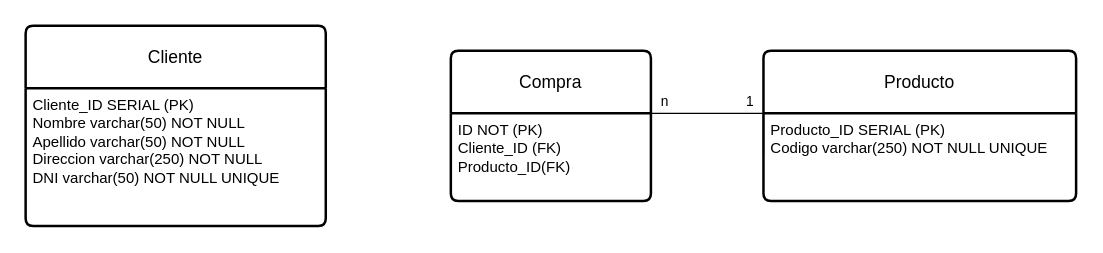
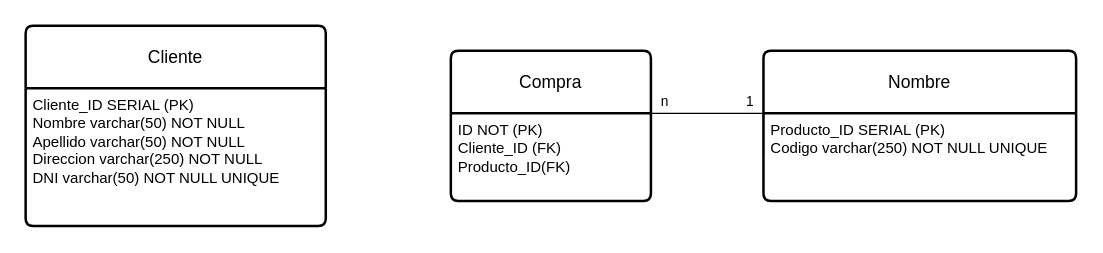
node "Producto": label "Producto" -> "Nombre"
